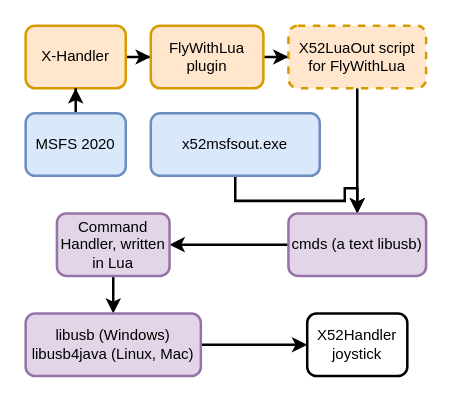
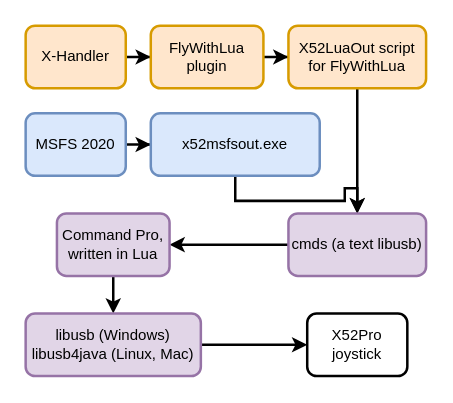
node "X52LuaOut script for FlyWithLua": style dashed -> solid
edge "MSFS 2020" -> "X-Handler": now "MSFS 2020" -> "x52msfsout.exe"
node "Command Handler, written in Lua": label "Command Handler, written in Lua" -> "Command Pro, written in Lua"
node "X52Handler joystick": label "X52Handler joystick" -> "X52Pro joystick"
